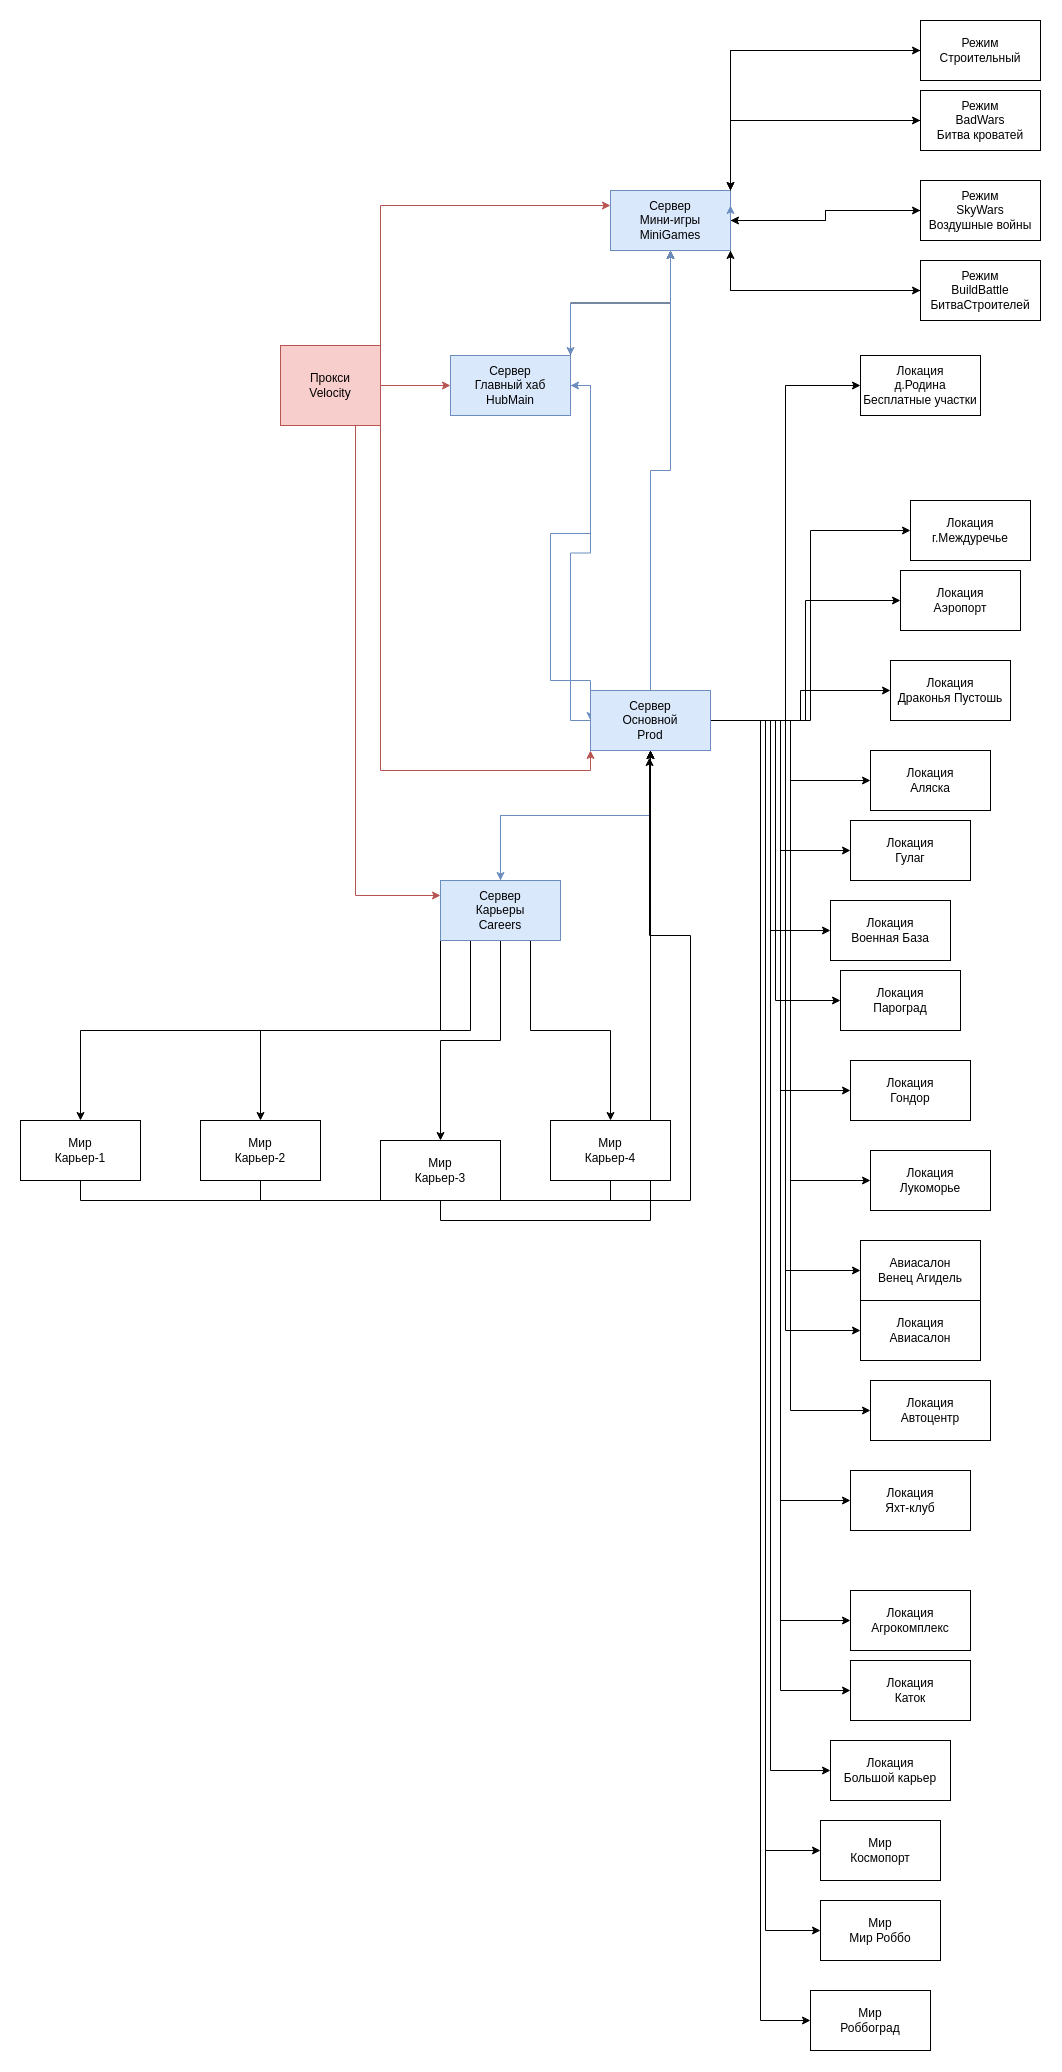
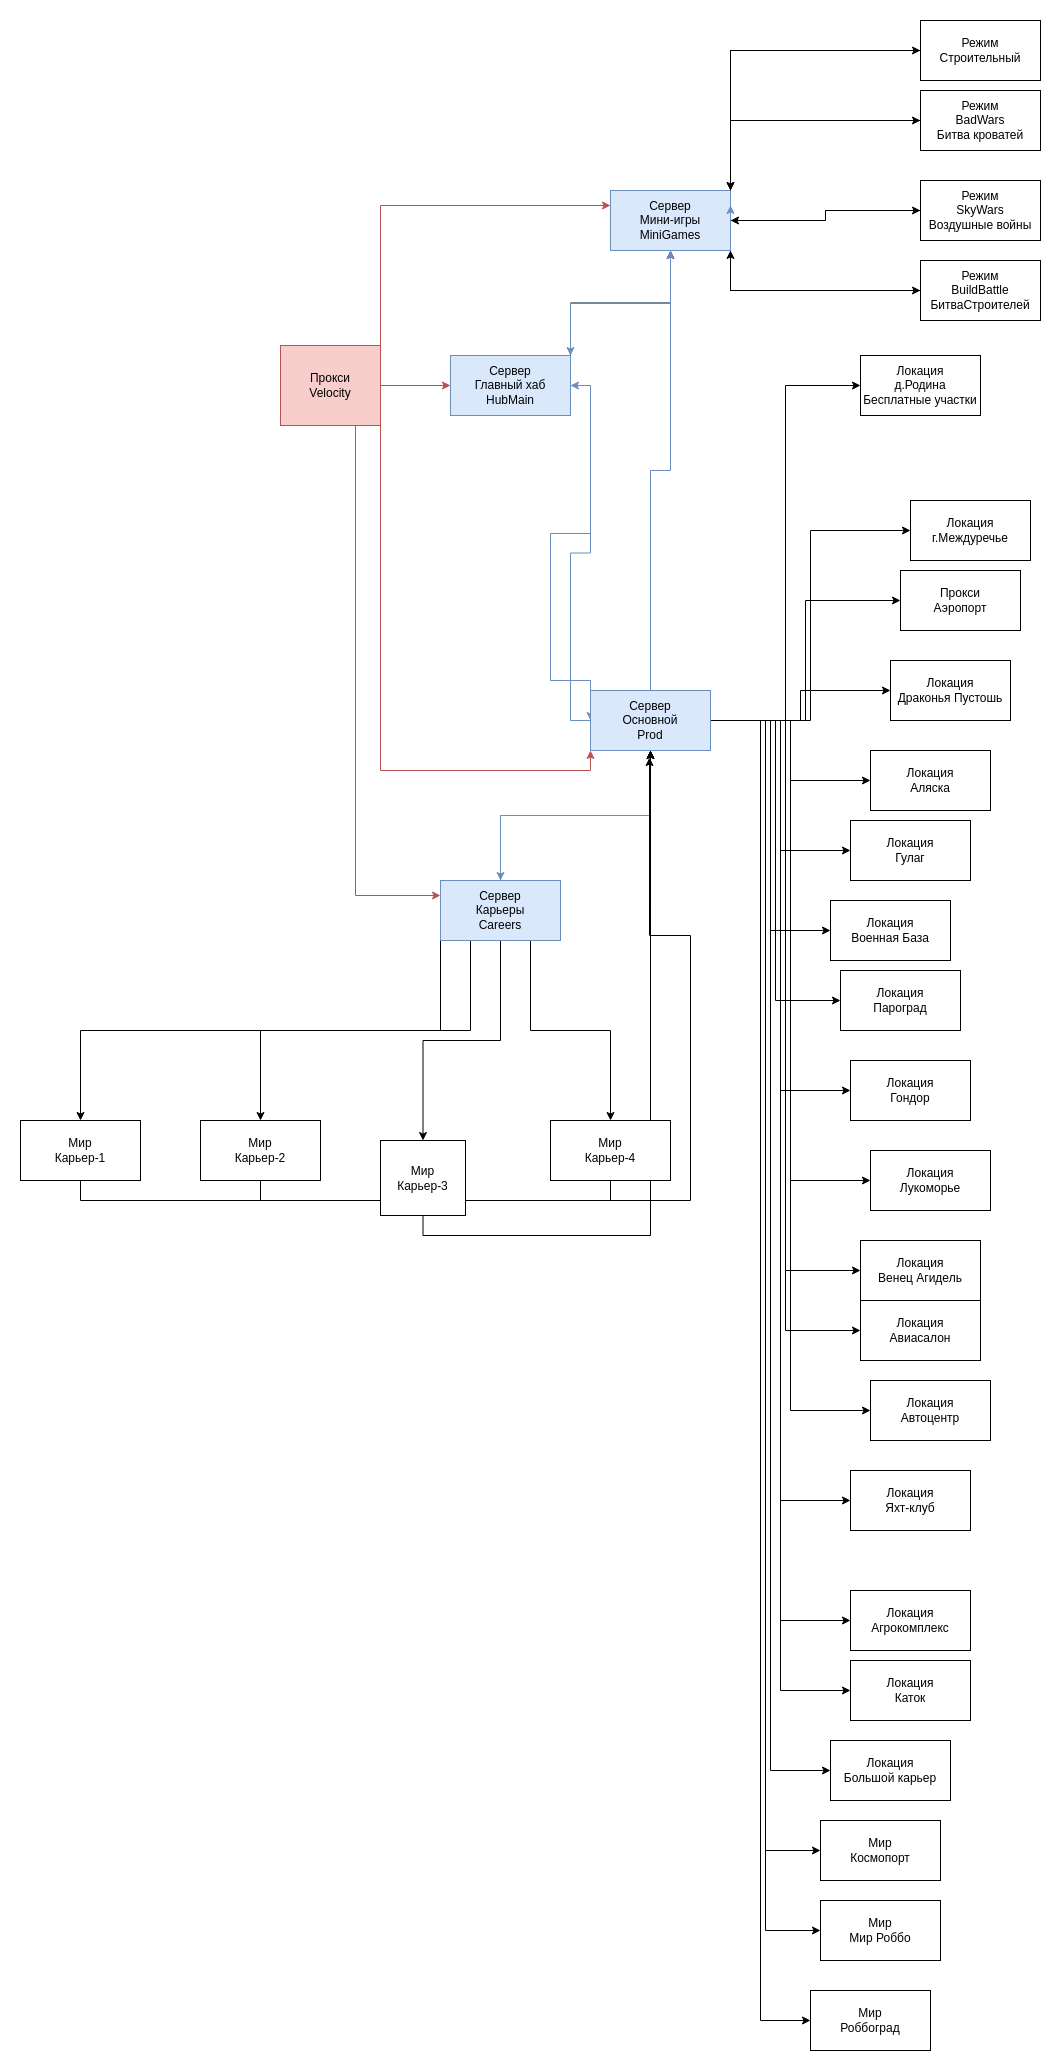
node "Локация Аэропорт": label "Локация Аэропорт" -> "Прокси Аэропорт"
node "Мир Карьер-3": size 120x60 -> 85x75
node "Авиасалон Венец Агидель": label "Авиасалон Венец Агидель" -> "Локация Венец Агидель"
